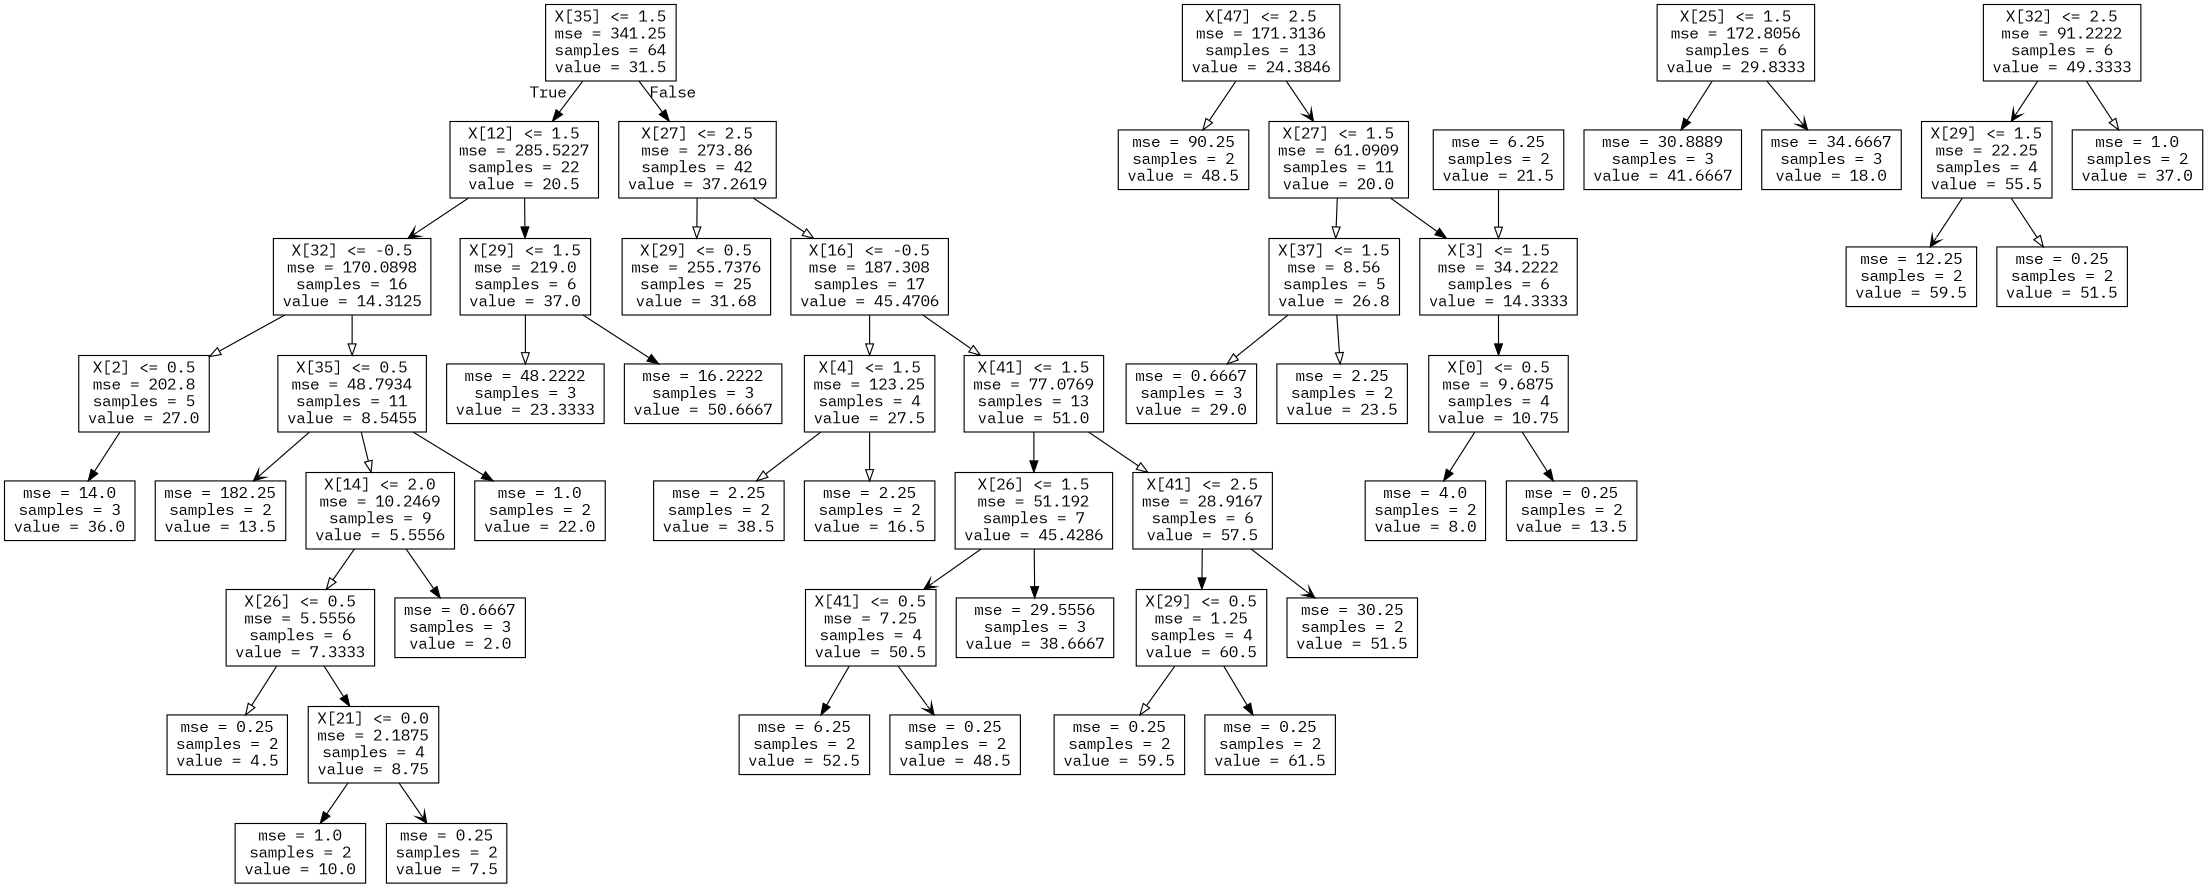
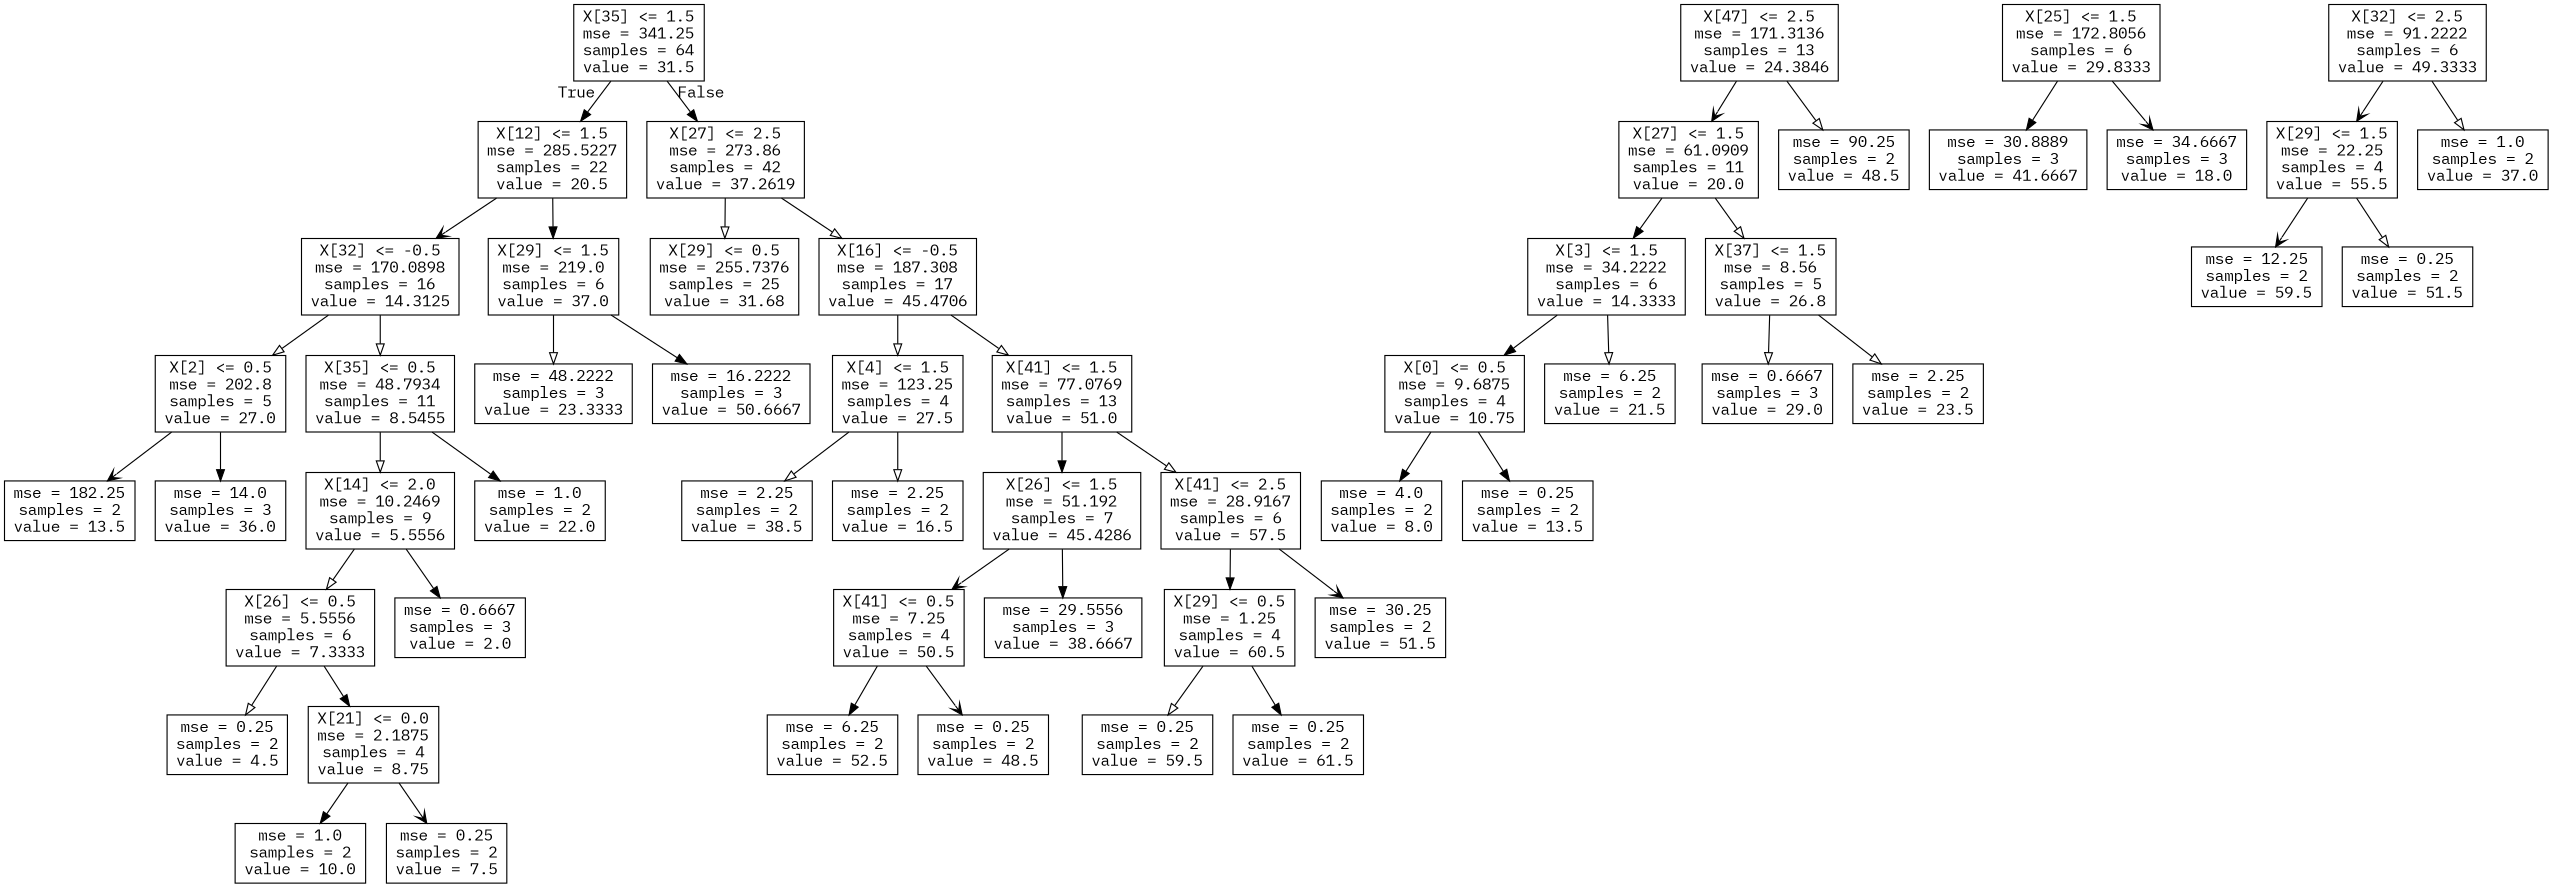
edge "mse = 6.25 samples = 2 value = 21.5" -> "X[3] <= 1.5 mse = 34.2222 samples = 6 value = 14.3333": reversed
edge "X[35] <= 0.5 mse = 48.7934 samples = 11 value = 8.5455" -> "mse = 182.25 samples = 2 value = 13.5": now "X[2] <= 0.5 mse = 202.8 samples = 5 value = 27.0" -> "mse = 182.25 samples = 2 value = 13.5"
